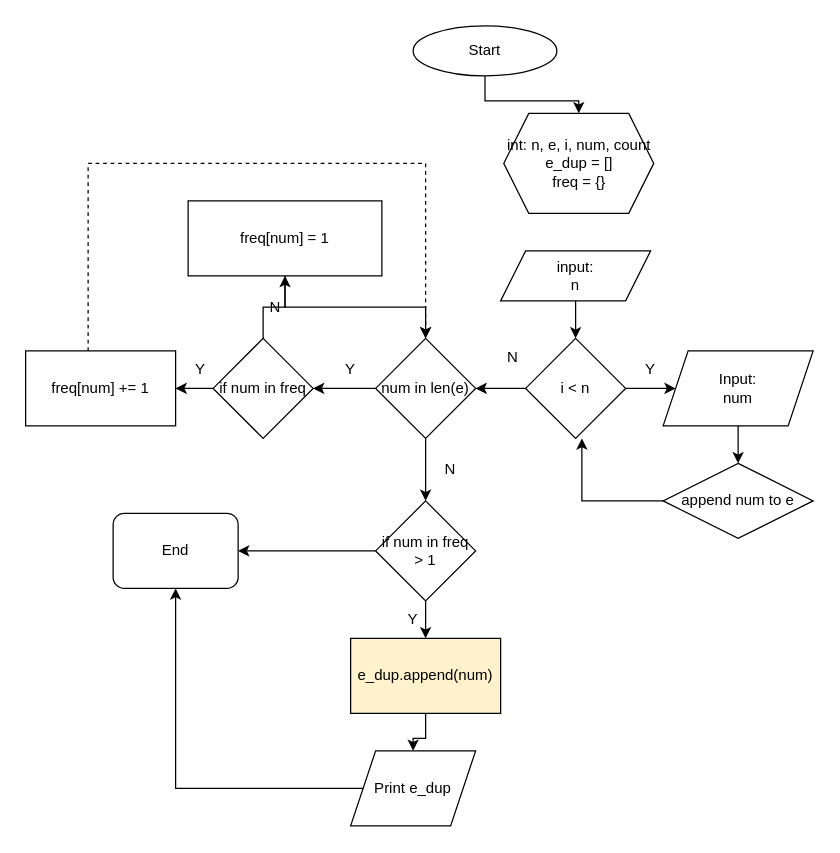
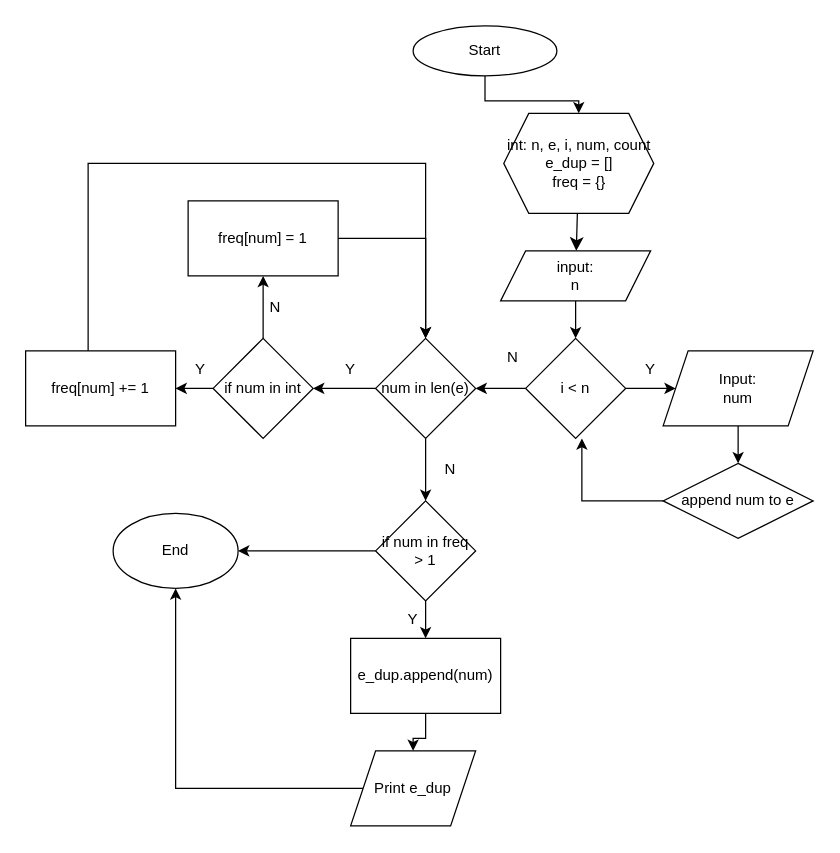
edge "freq[num] += 1" -> "num in len(e)": style dashed -> solid
edge "int: n, e, i, num, count e_dup = [] freq = {}" -> "input: n": added
node "freq[num] = 1": size 194x75 -> 150x75
node "if num in freq": label "if num in freq" -> "if num in int"
node "End": shape rounded rectangle -> ellipse
node "e_dup.append(num)": fillcolor #fff2cc -> #ffffff
